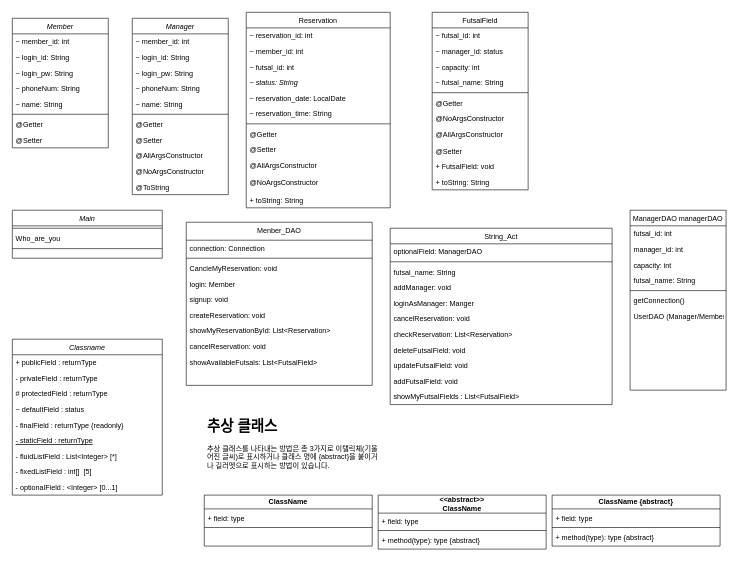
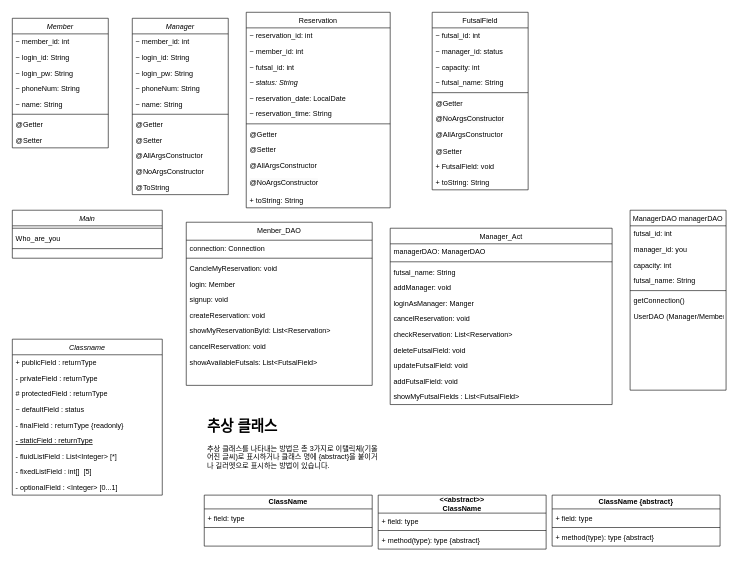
node "String_Act": label "String_Act" -> "Manager_Act"
node "manager_id: int": label "manager_id: int" -> "manager_id: you"
node "optionalField: ManagerDAO": label "optionalField: ManagerDAO" -> "managerDAO: ManagerDAO"
